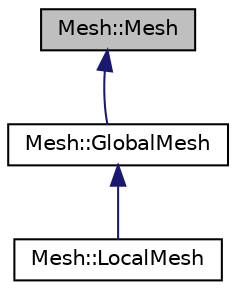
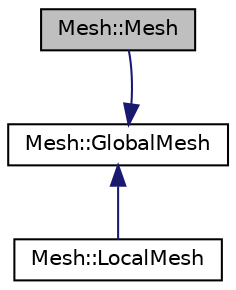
edge "Mesh::GlobalMesh" -> "Mesh::Mesh": reversed
